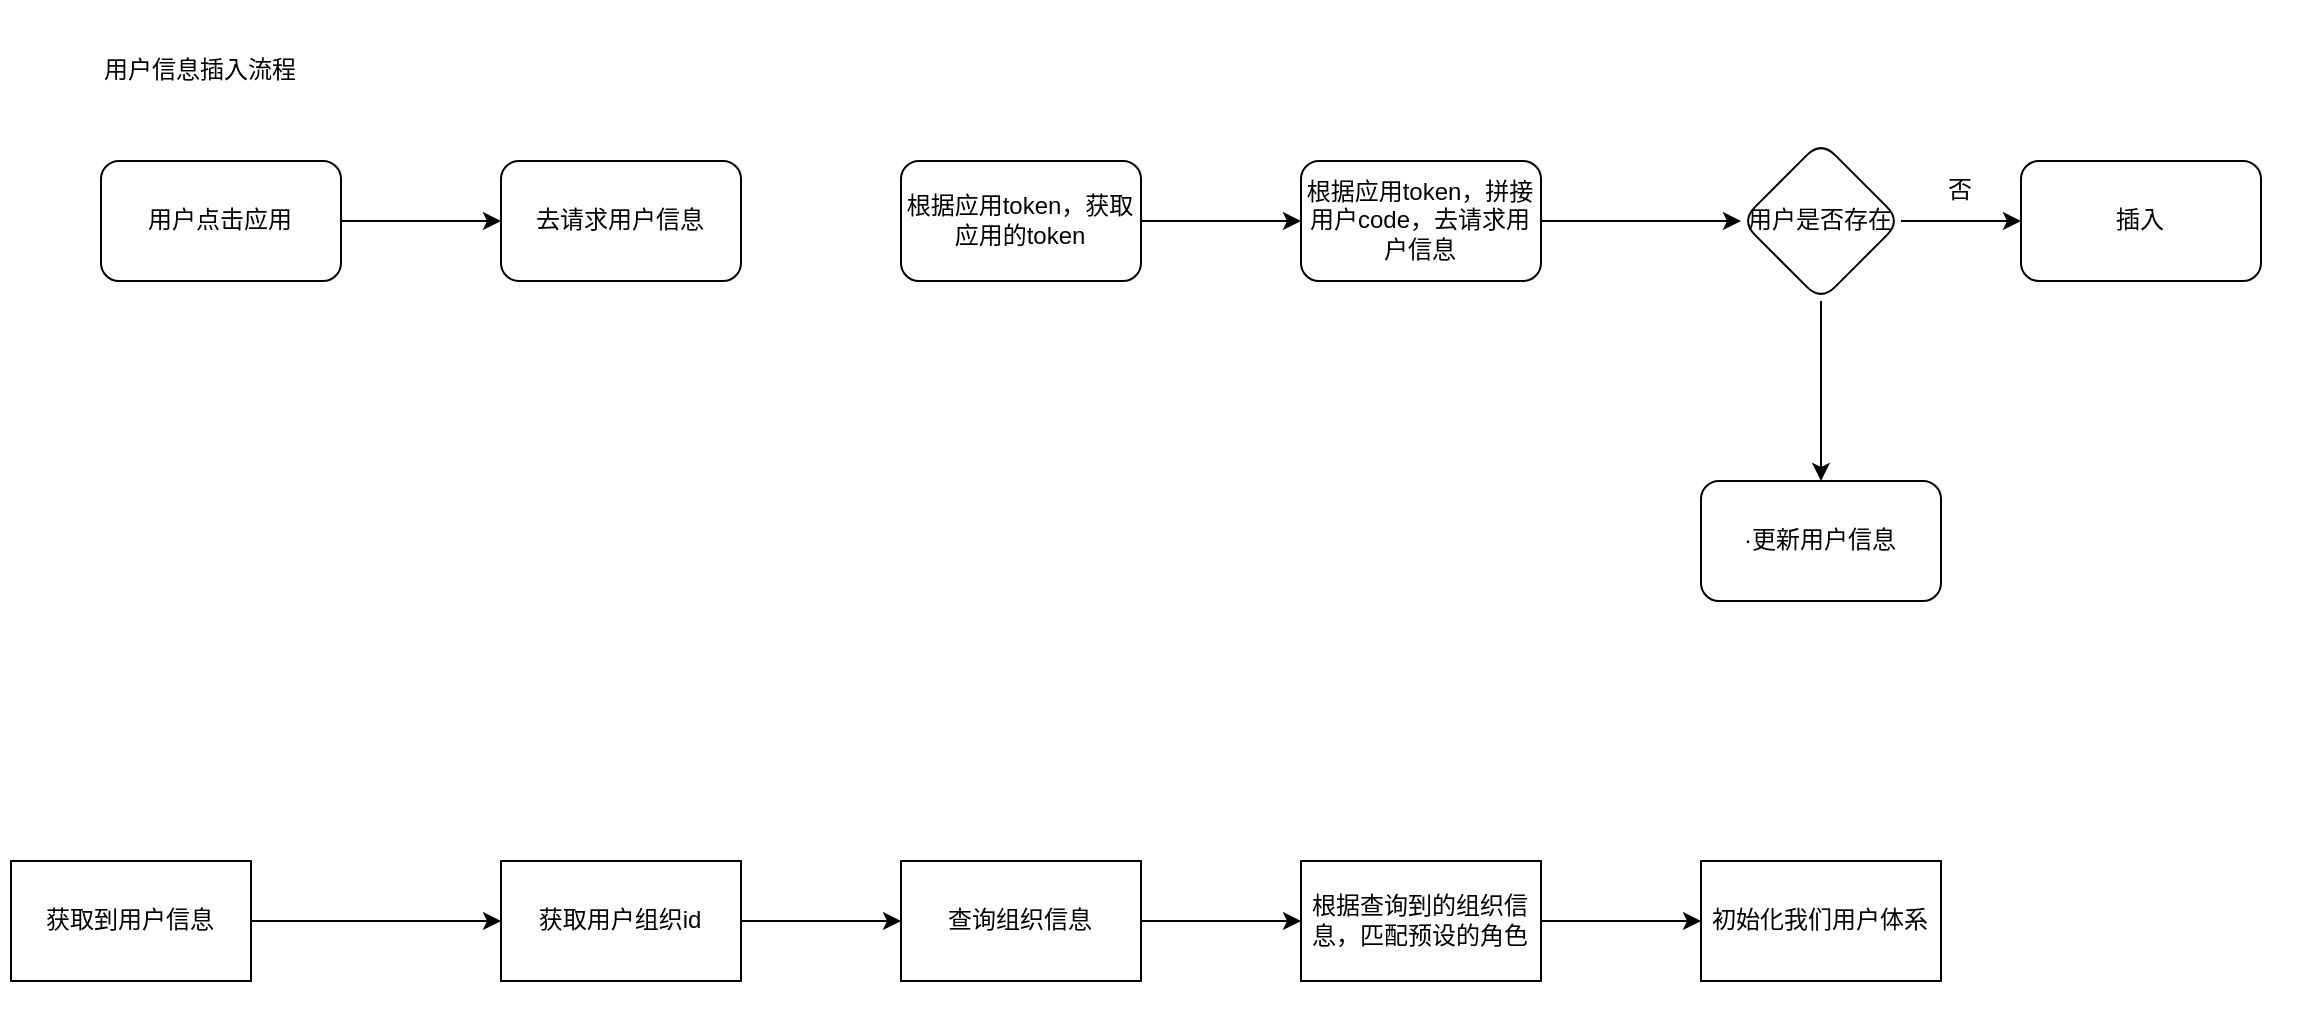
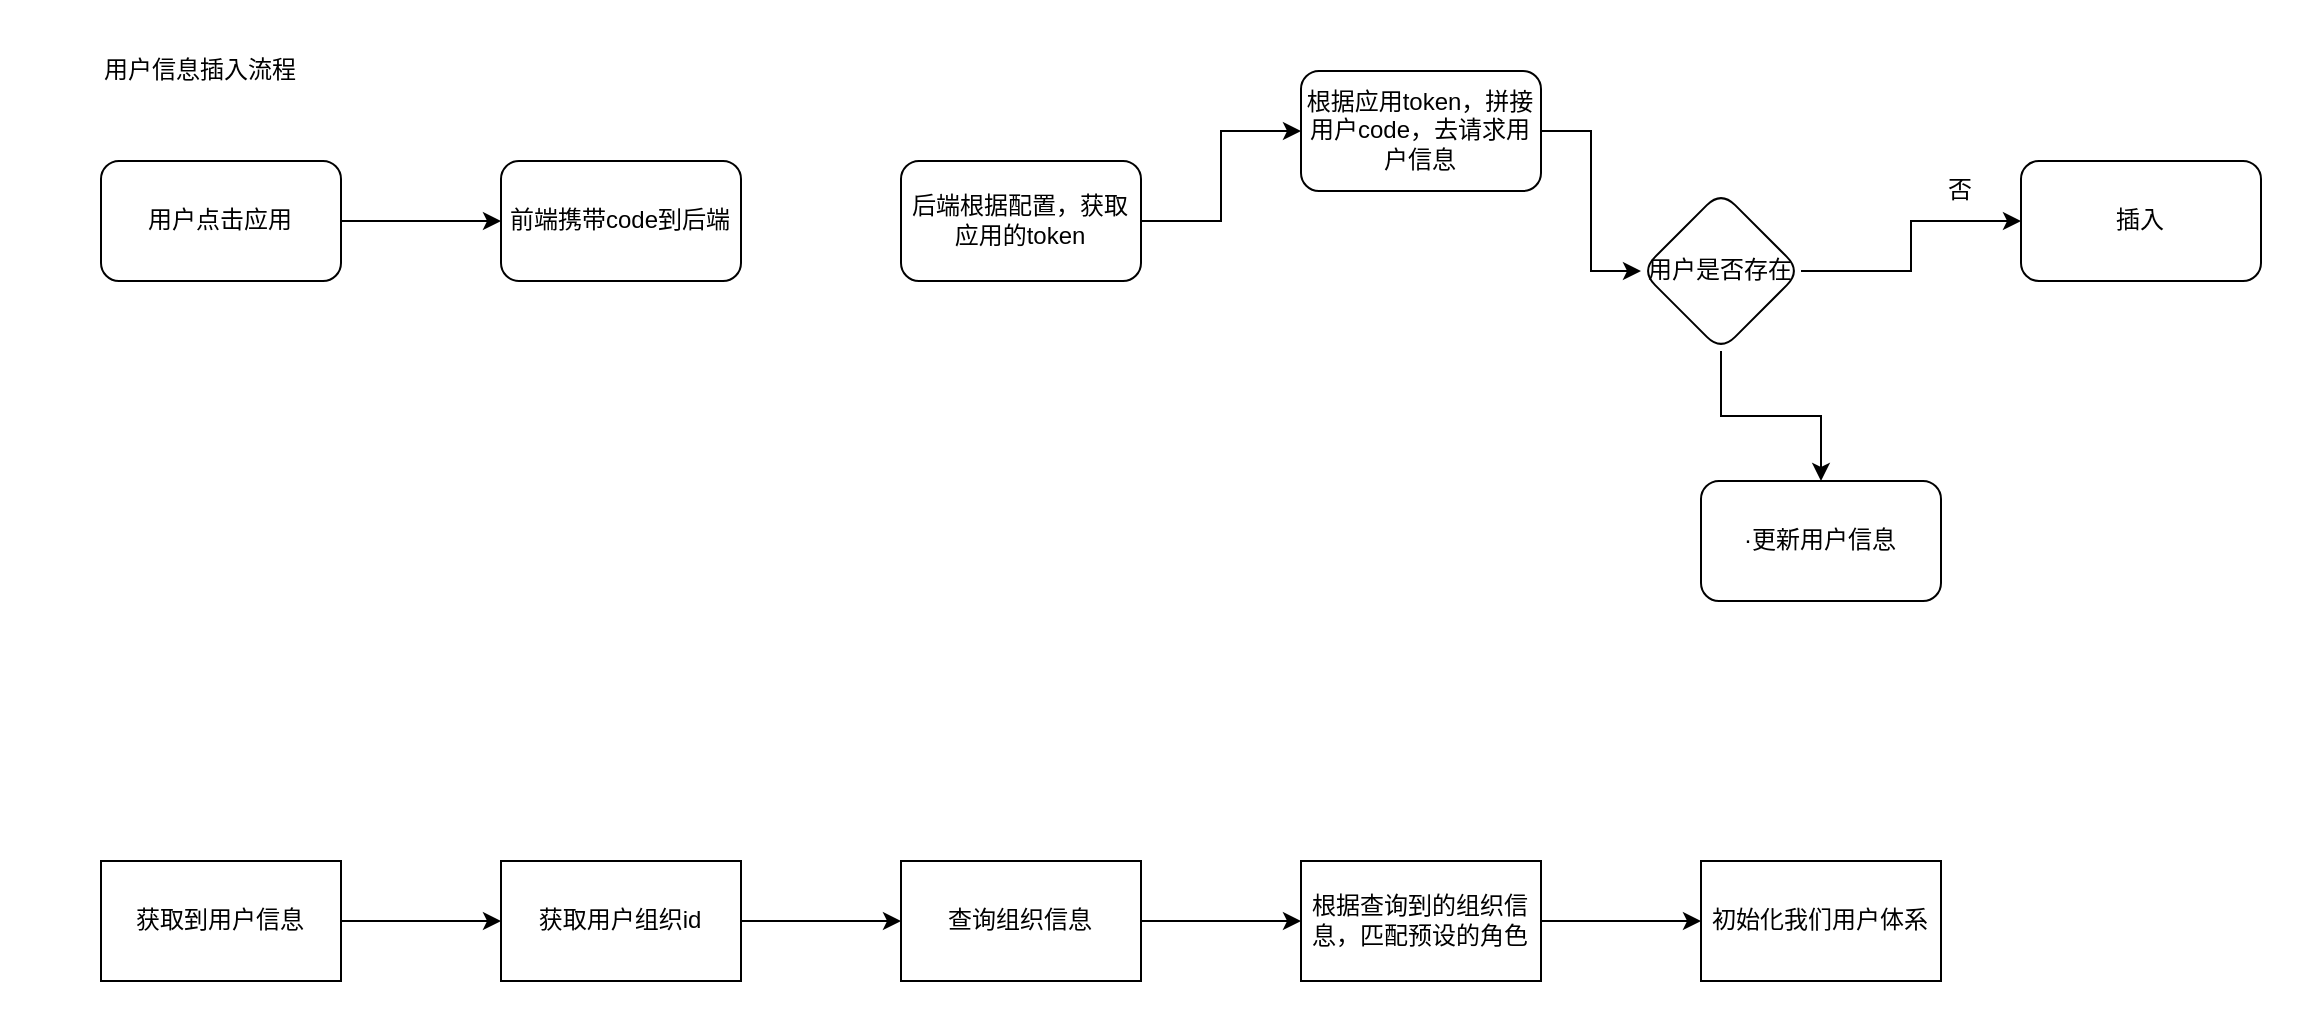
node "去请求用户信息": label "去请求用户信息" -> "前端携带code到后端"
node "根据应用token，获取应用的token": label "根据应用token，获取应用的token" -> "后端根据配置，获取应用的token"
node "根据应用token，拼接用户code，去请求用户信息": moved (1421, 221) -> (1421, 131)
node "用户是否存在": moved (1821, 221) -> (1721, 271)
node "获取到用户信息": moved (131, 921) -> (221, 921)
